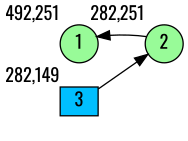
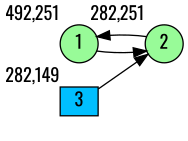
edge "1 492,251" -> "2 282,251": added
